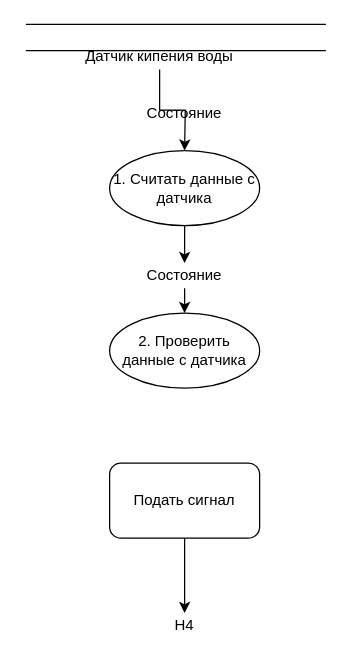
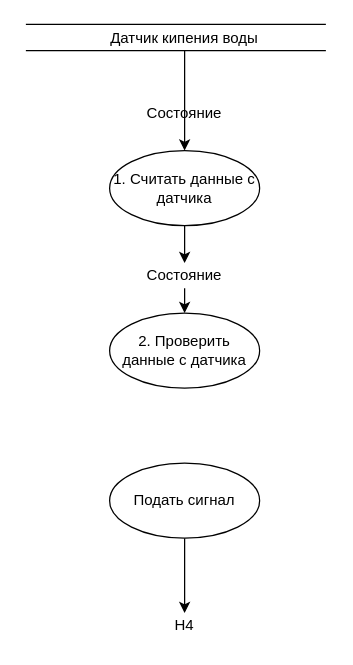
node "Датчик кипения воды": moved (159, 57) -> (184, 38)
node "Подать сигнал": shape rounded rectangle -> ellipse
